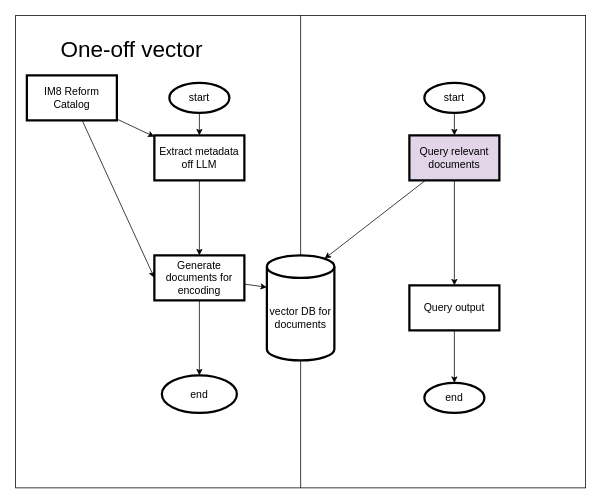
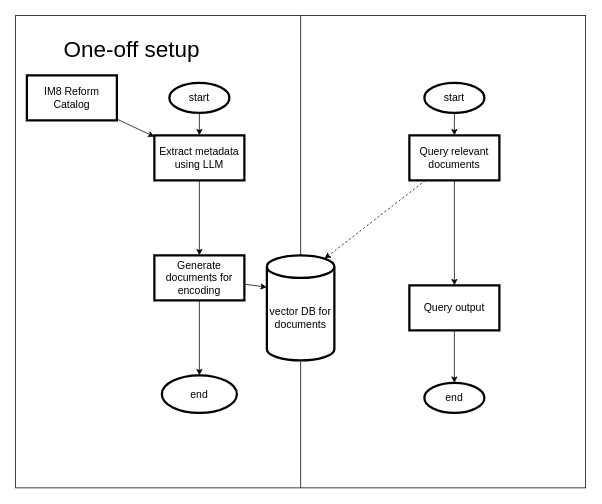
node "One-off vector": label "One-off vector" -> "One-off setup"
node "Extract metadata off LLM": label "Extract metadata off LLM" -> "Extract metadata using LLM"
node "Query relevant documents": fillcolor #e1d5e7 -> #ffffff
edge "IM8 Reform Catalog" -> "Generate documents for encoding": removed
edge "Query relevant documents" -> "vector DB for documents": style solid -> dashed
